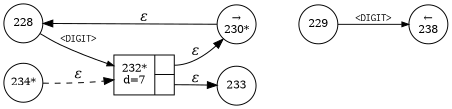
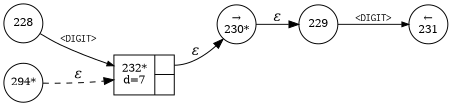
edge "→ 230*" -> "228": now "→ 230*" -> "229"
node "← 238": label "← 238" -> "← 231"
node "234*": label "234*" -> "294*"
node "233": removed
